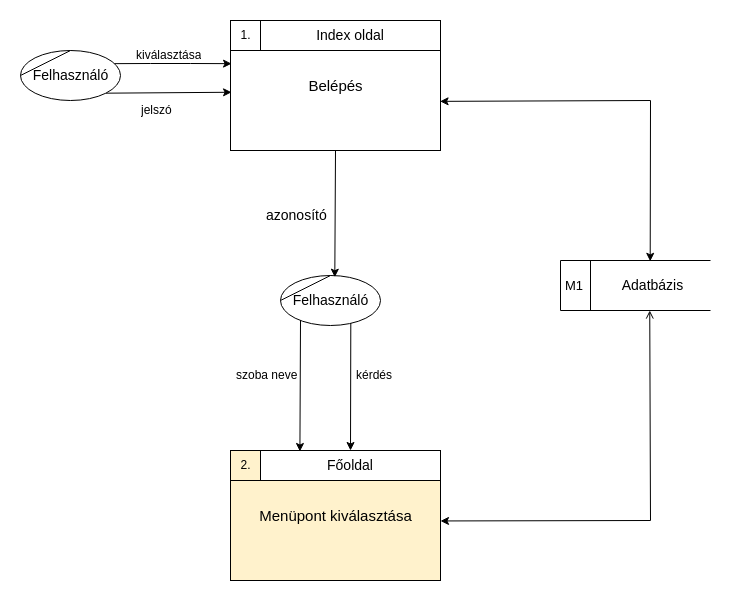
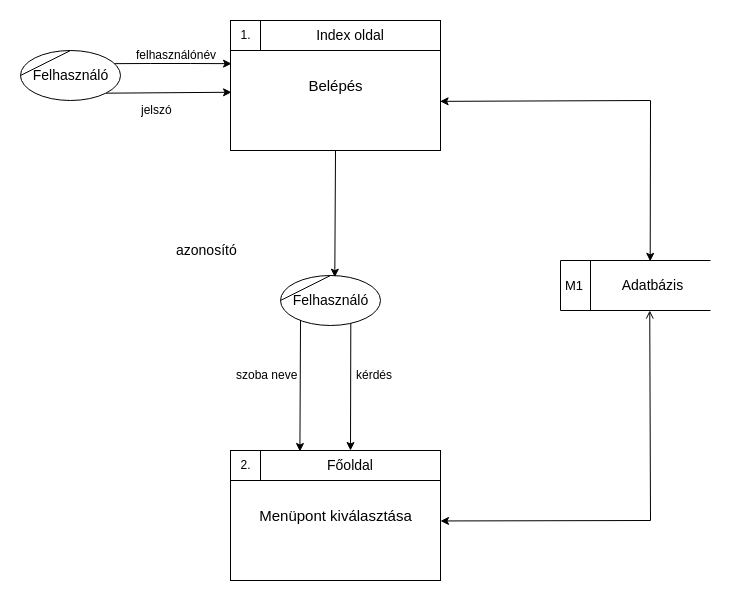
node "kiválasztása": label "kiválasztása" -> "felhasználónév"
node "azonosító": moved (301, 216) -> (211, 251)
node "Menüpont kiválasztása": fillcolor #fff2cc -> #ffffff
